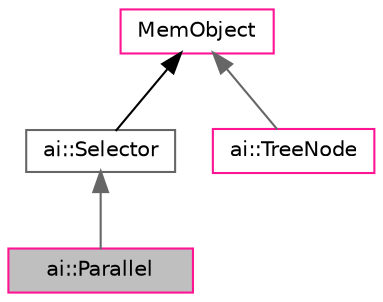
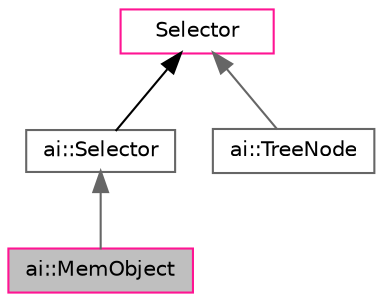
node "MemObject": label "MemObject" -> "Selector"
node "ai::TreeNode": color deeppink -> gray40
node "ai::Parallel": label "ai::Parallel" -> "ai::MemObject"
